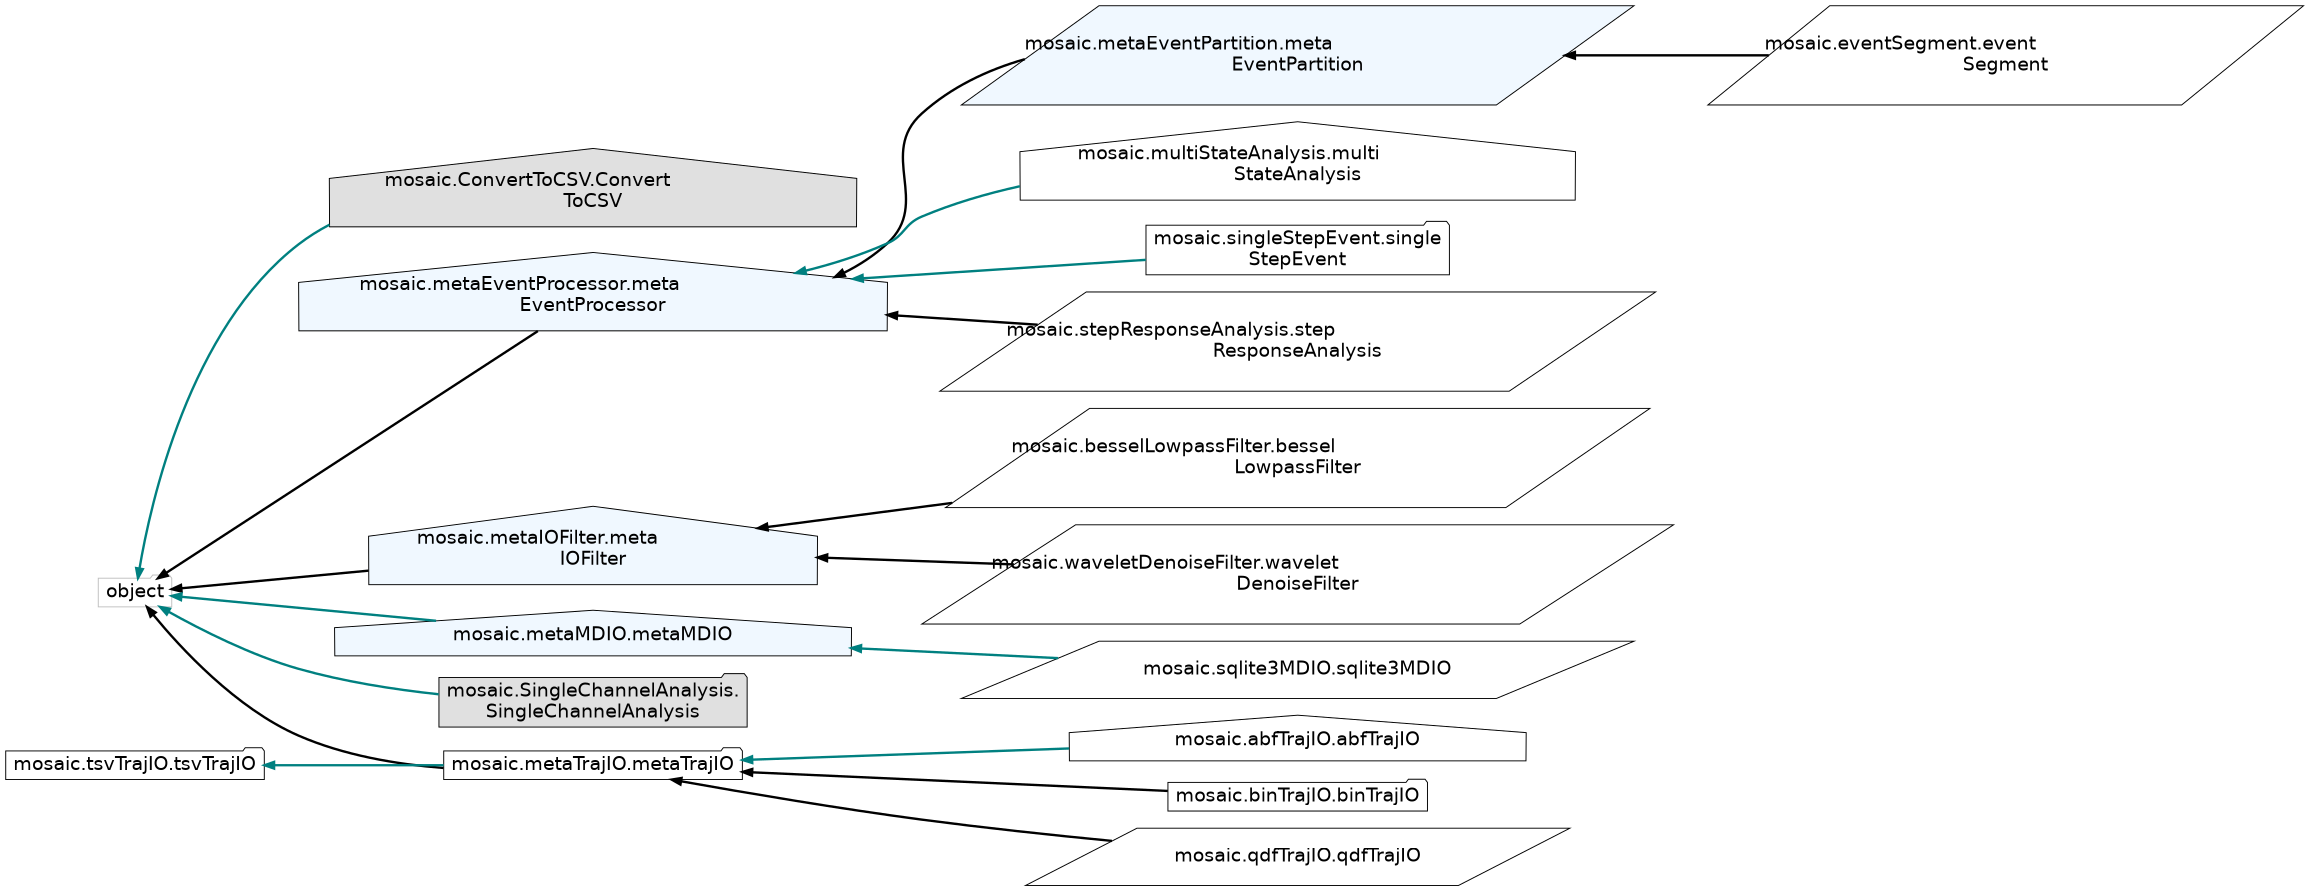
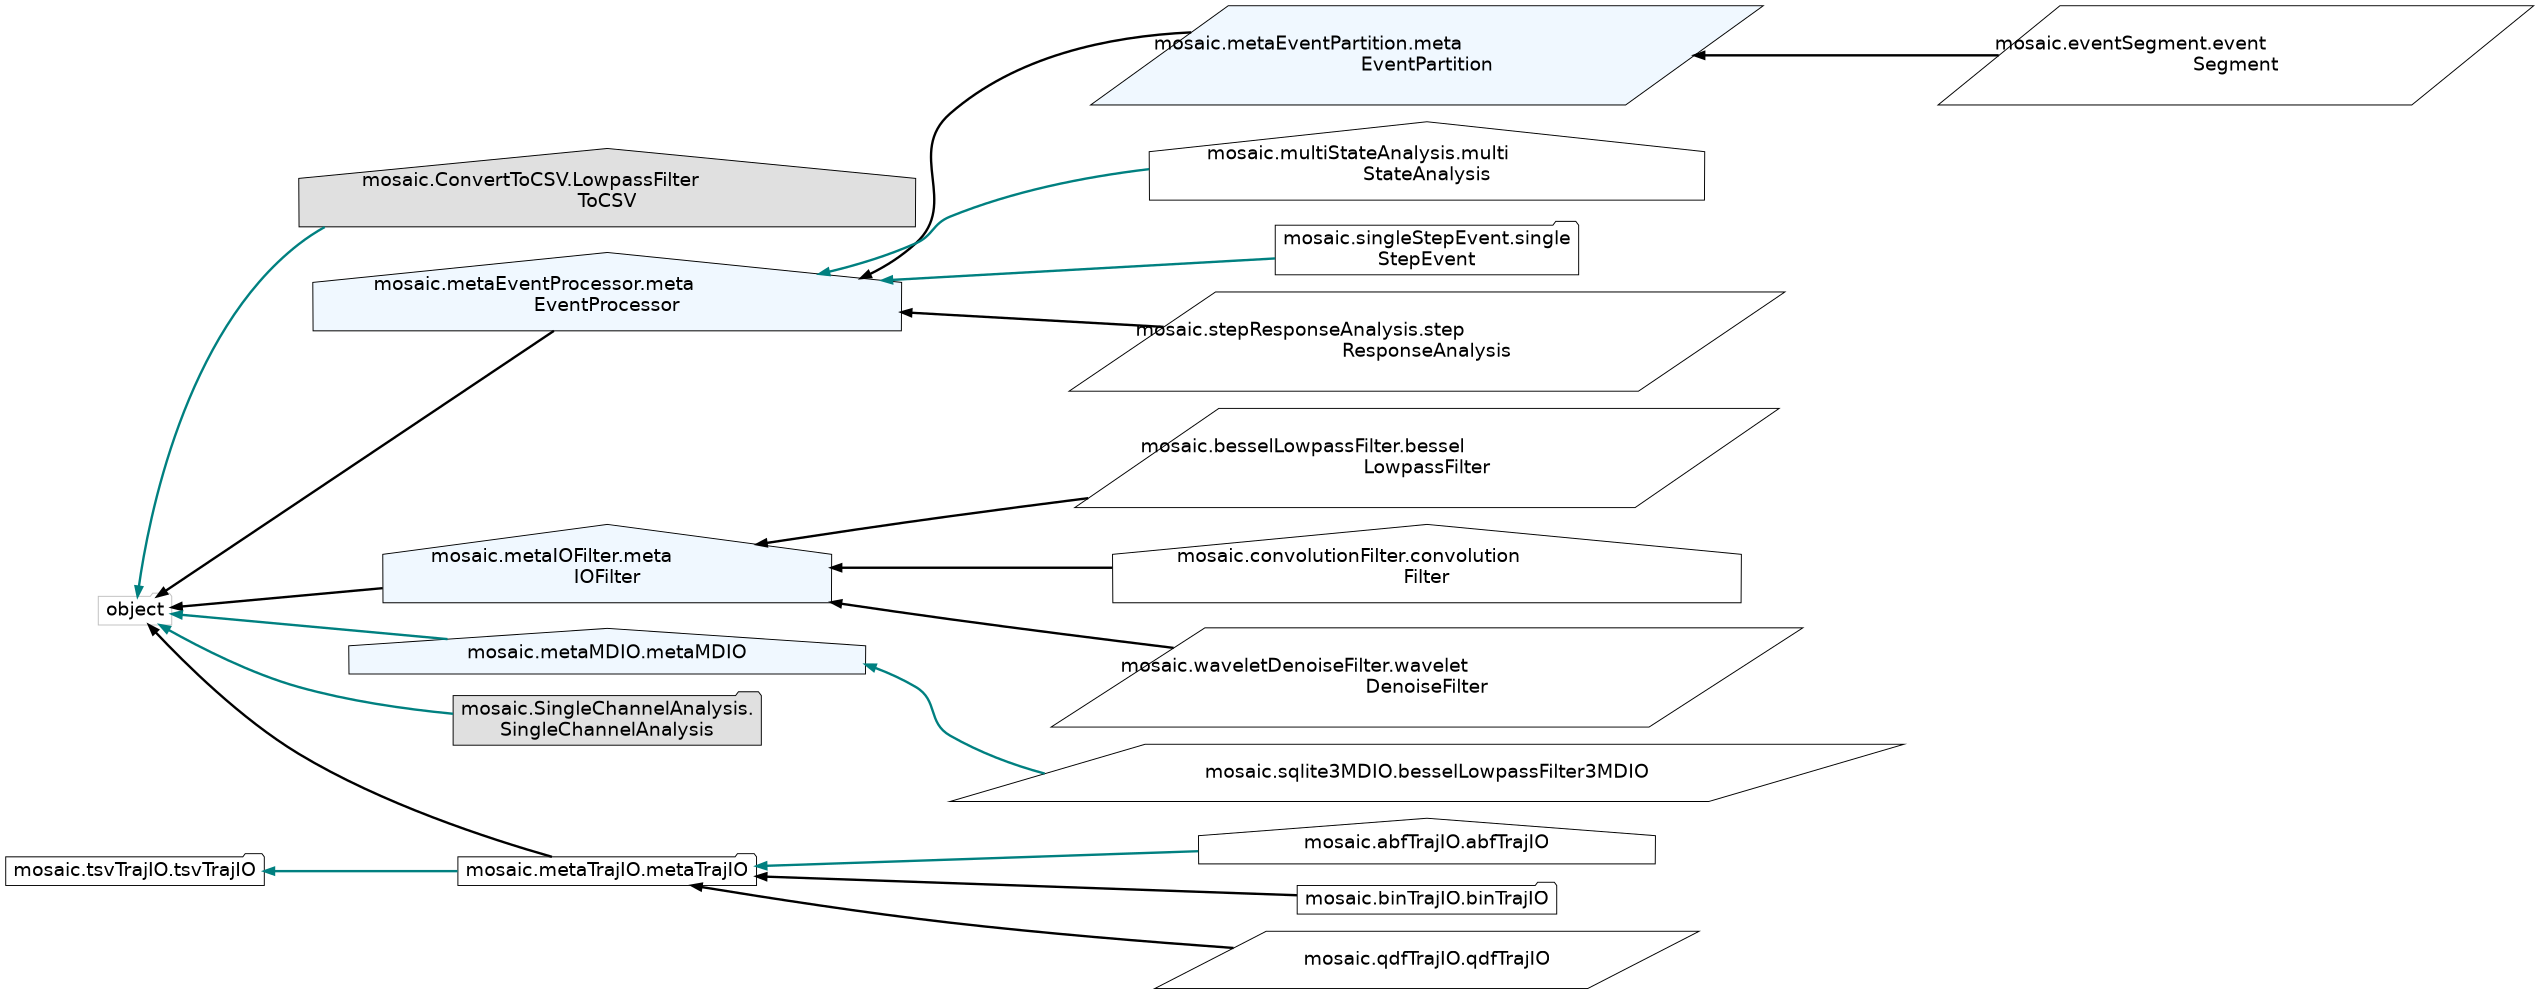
node "mosaic.ConvertToCSV.Convert ToCSV": label "mosaic.ConvertToCSV.Convert ToCSV" -> "mosaic.ConvertToCSV.LowpassFilter ToCSV"
node "mosaic.convolutionFilter.convolution Filter": added
node "mosaic.sqlite3MDIO.sqlite3MDIO": label "mosaic.sqlite3MDIO.sqlite3MDIO" -> "mosaic.sqlite3MDIO.besselLowpassFilter3MDIO"
